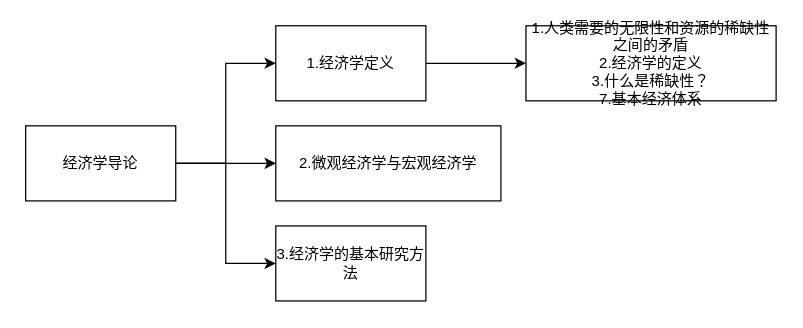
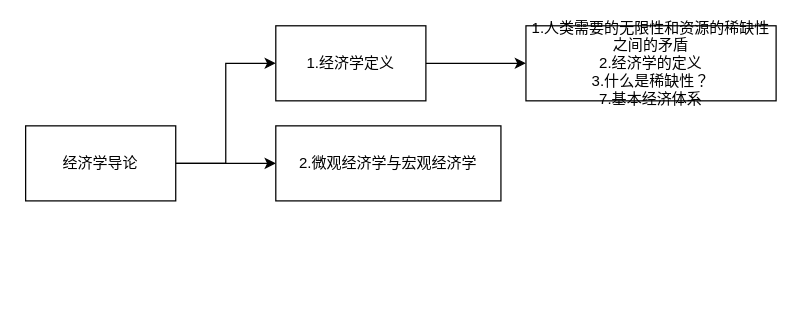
edge "经济学导论" -> "3.经济学的基本研究方法": removed
node "3.经济学的基本研究方法": removed
